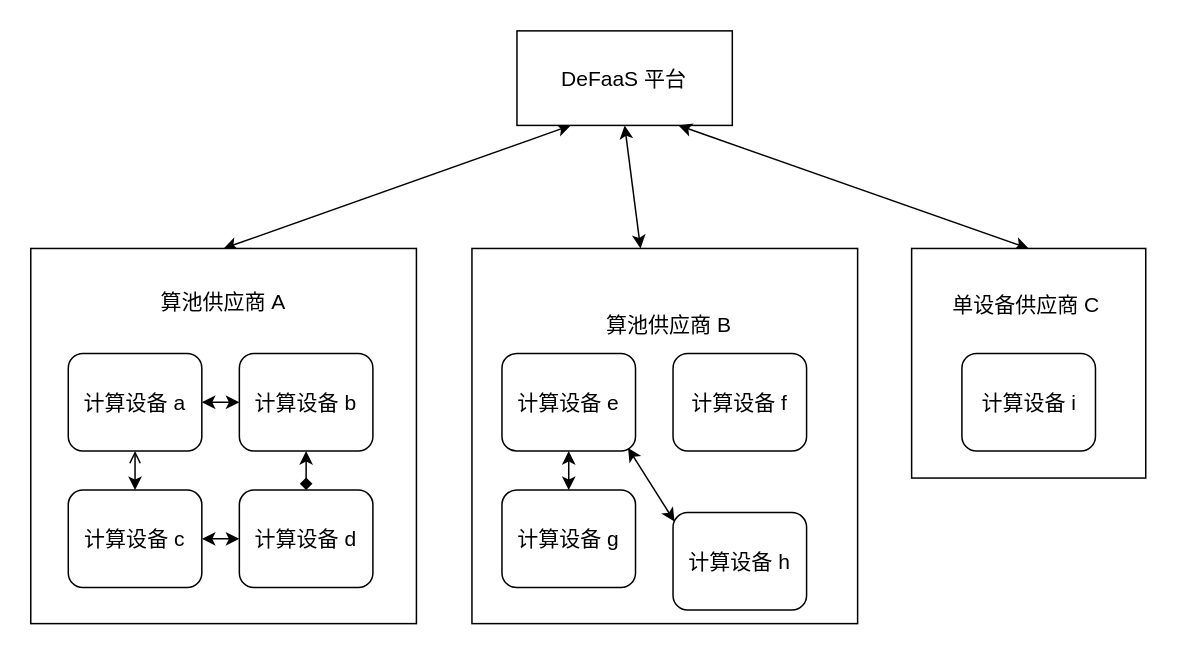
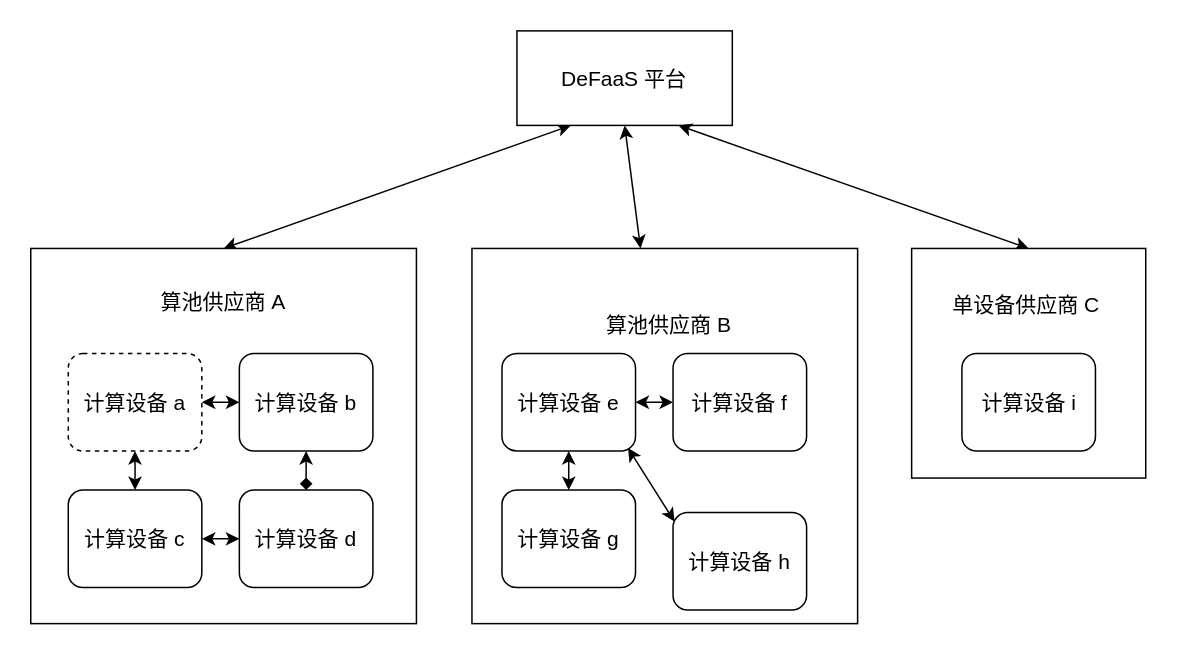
node "计算设备 a": style solid -> dashed
edge "计算设备 e" -- "计算设备 f": added
edge "计算设备 a" -- "计算设备 c": arrowhead open -> classic
